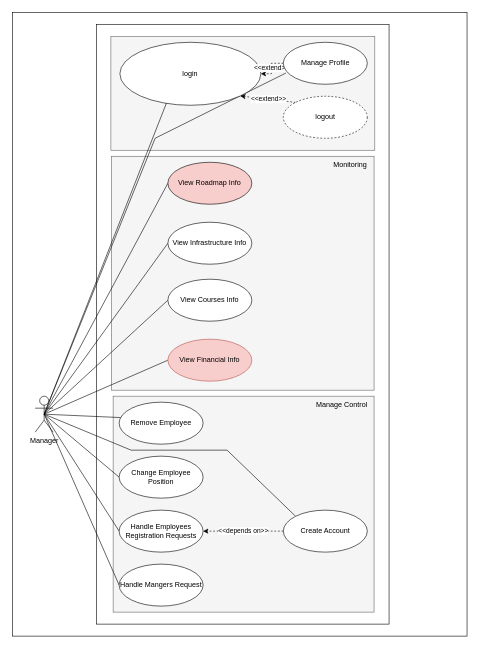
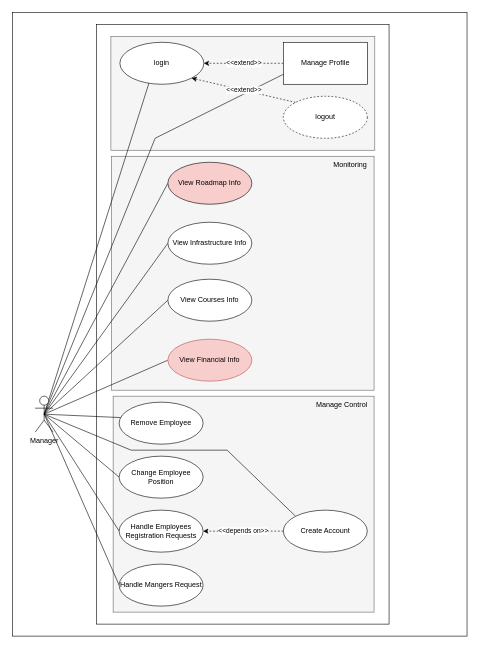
node "Manage Profile": shape ellipse -> rectangle
node "login": size 141x63 -> 84x42
